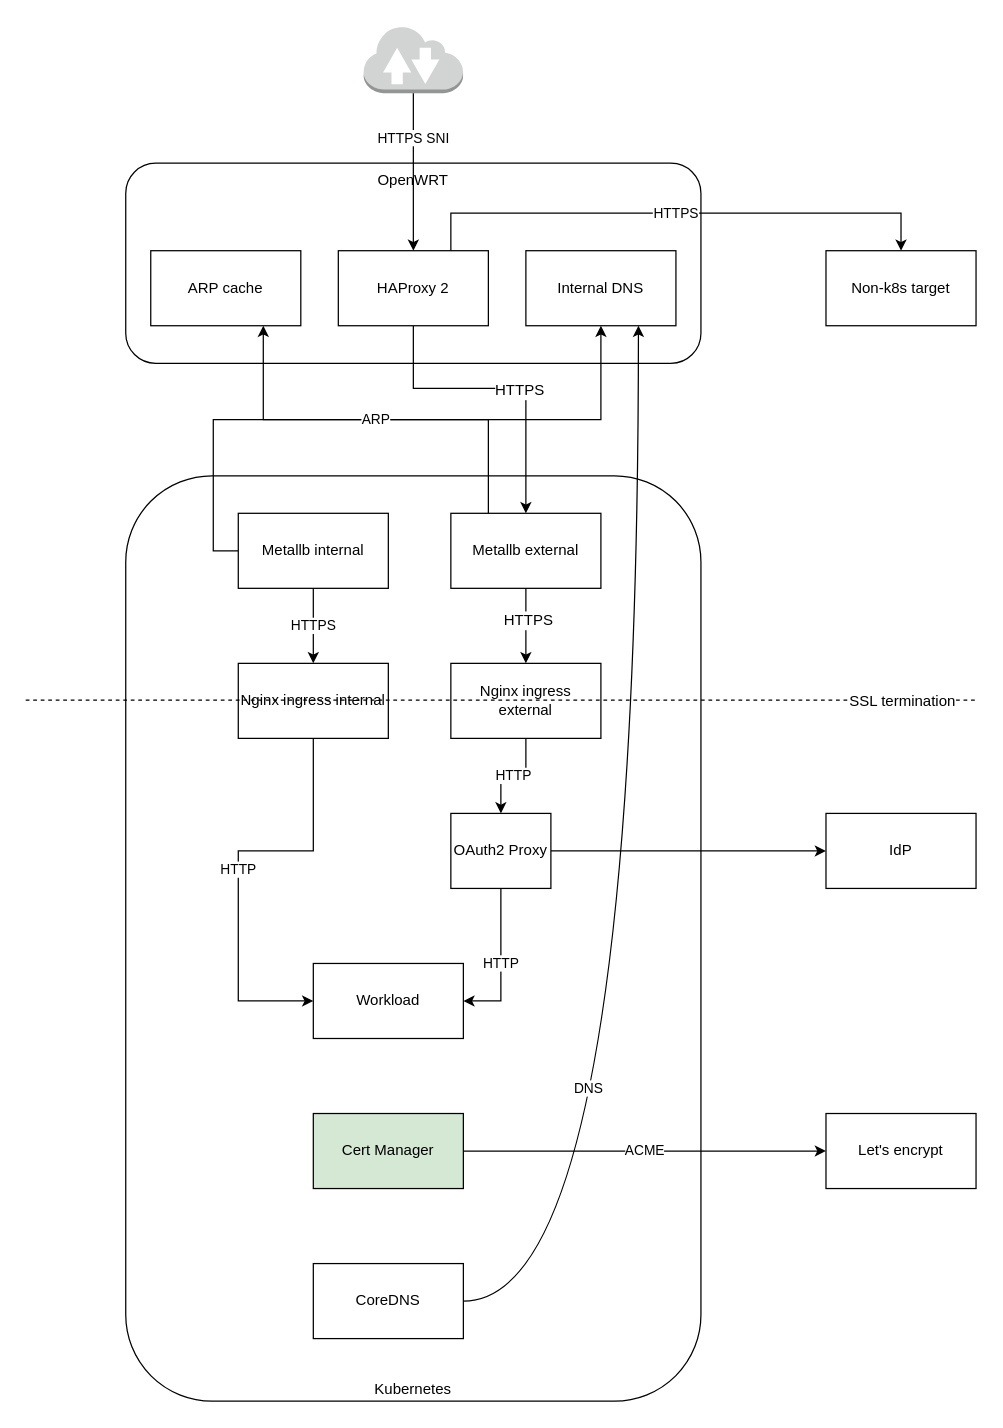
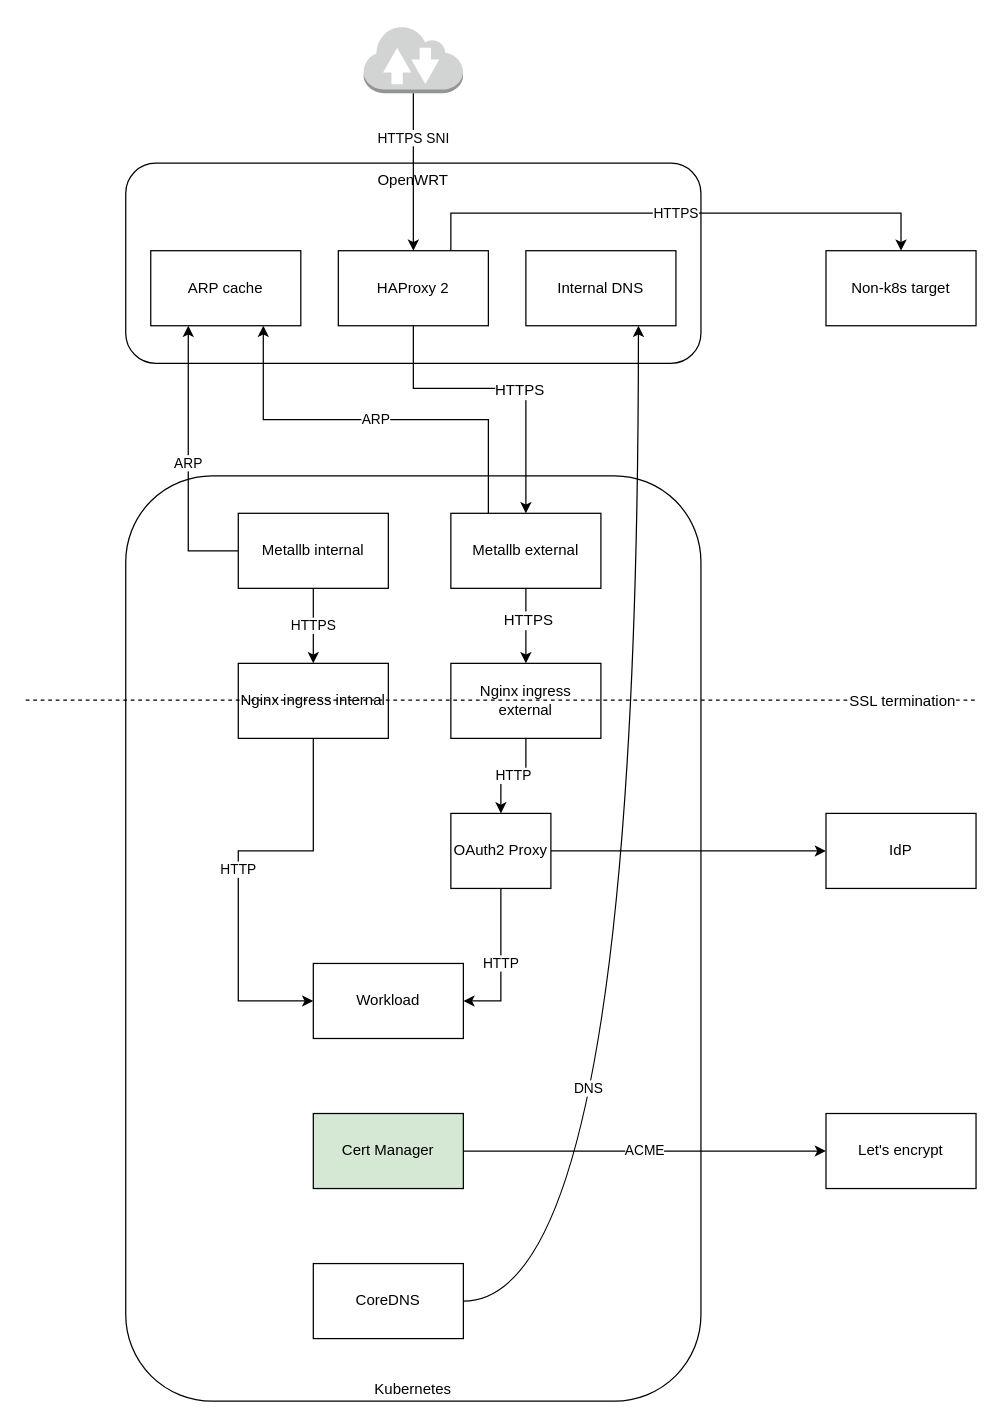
edge "Metallb internal" -> "Internal DNS": now "Metallb internal" -> "ARP cache"
